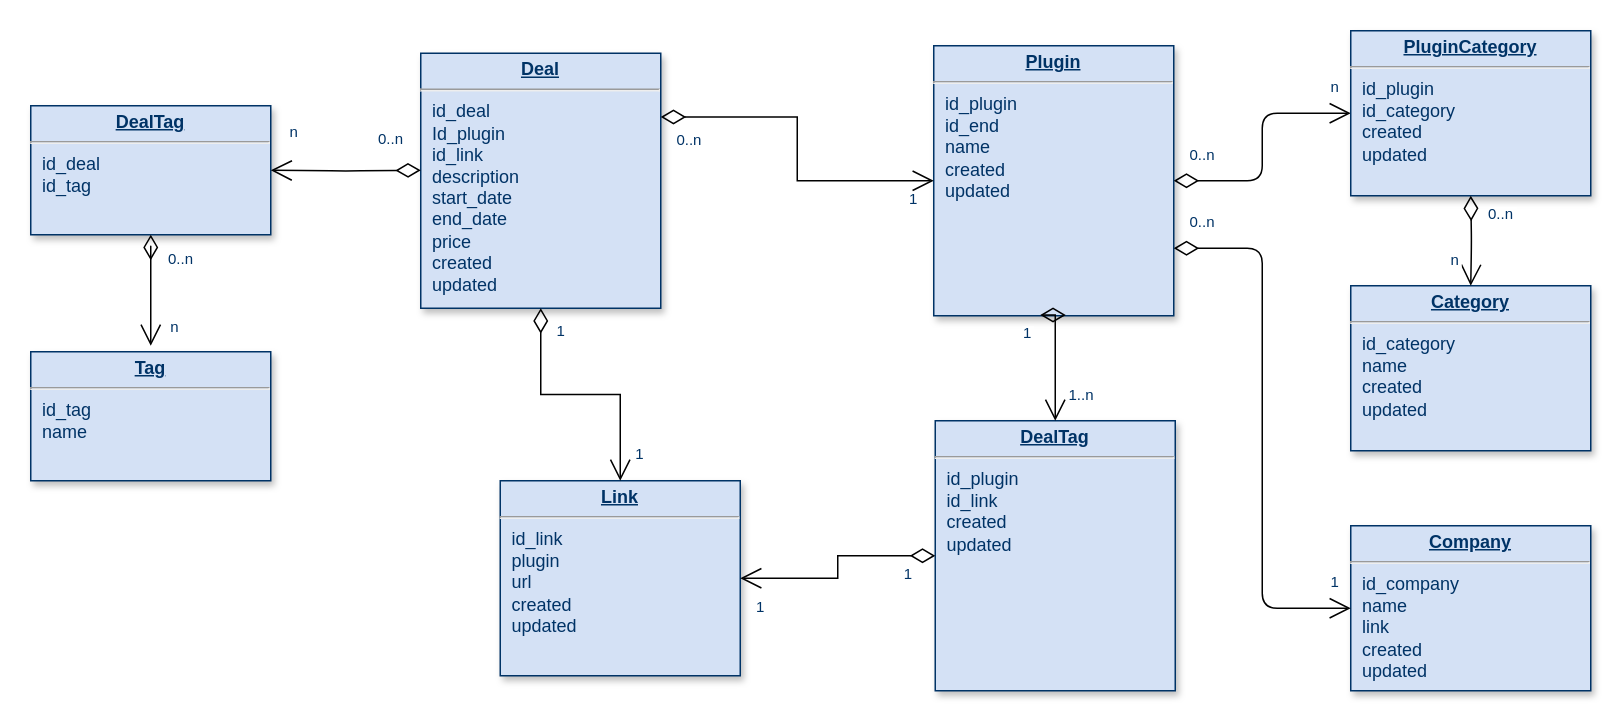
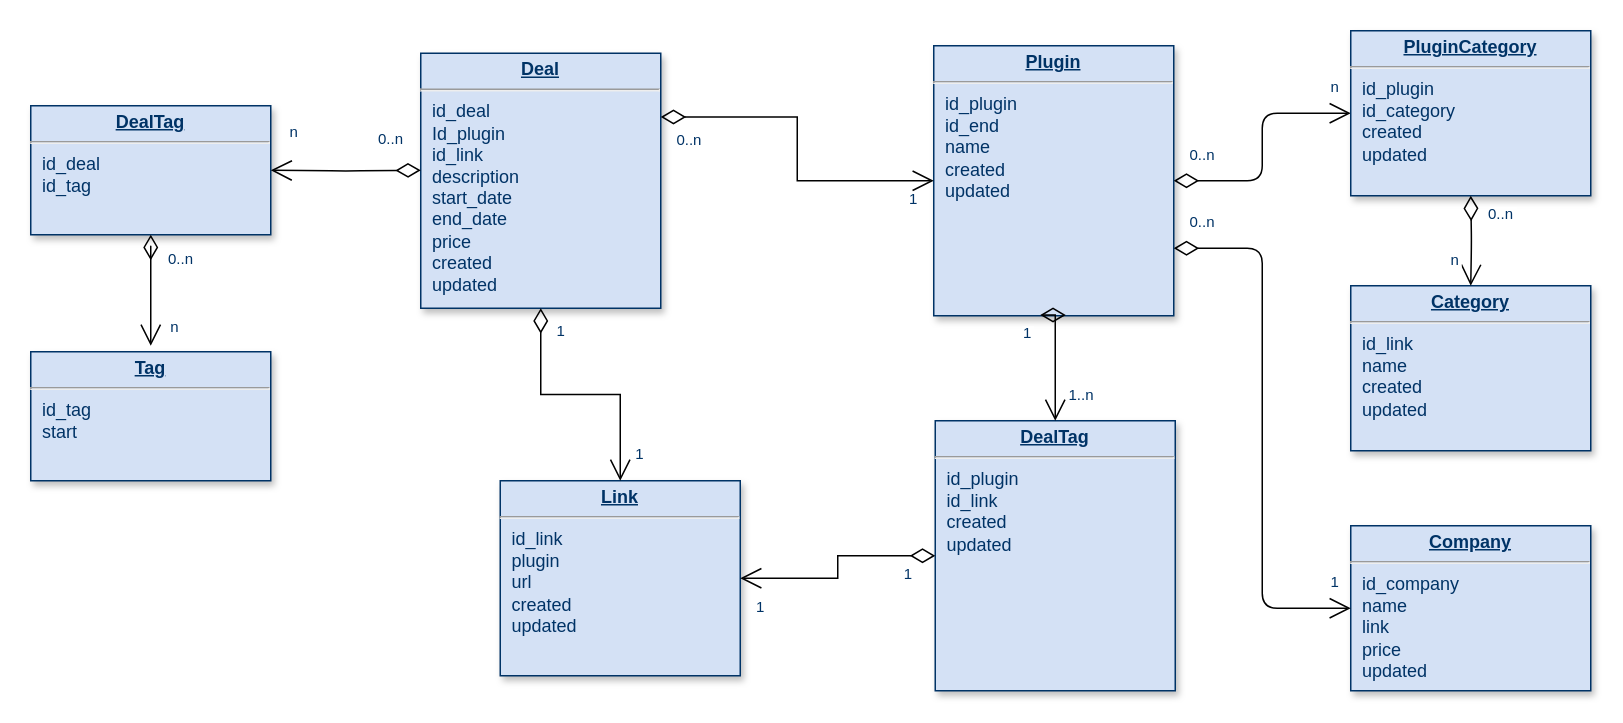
node "Category id_category name created updated": label "Category id_category name created updated" -> "Category id_link name created updated"
node "Tag id_tag name": label "Tag id_tag name" -> "Tag id_tag start"
node "Company id_company name link created updated": label "Company id_company name link created updated" -> "Company id_company name link price updated"
